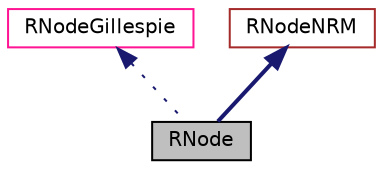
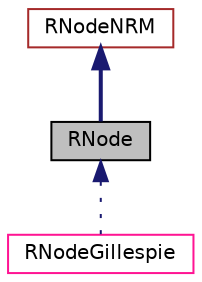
edge "RNode" -> "RNodeGillespie": reversed
